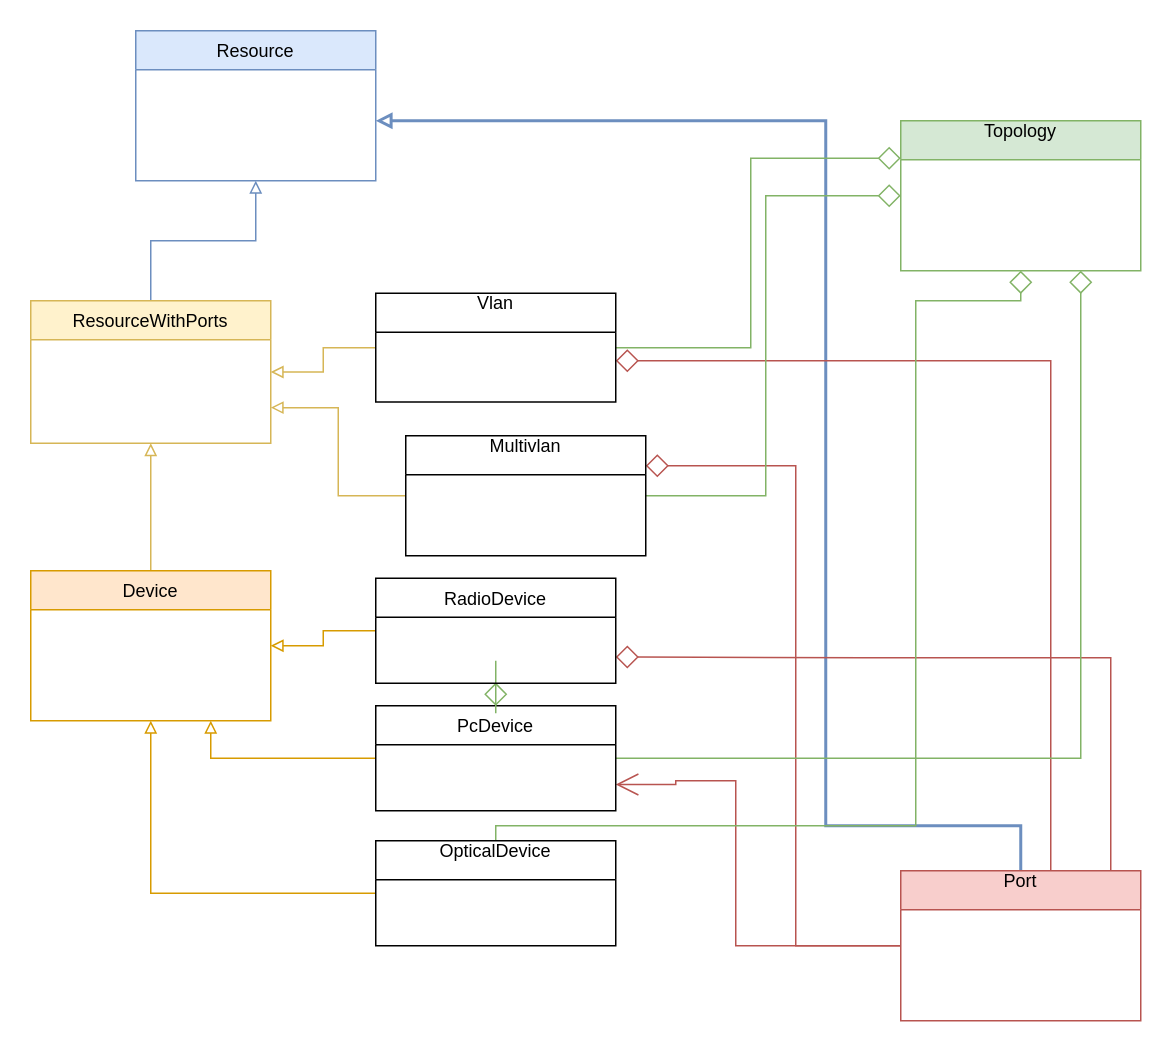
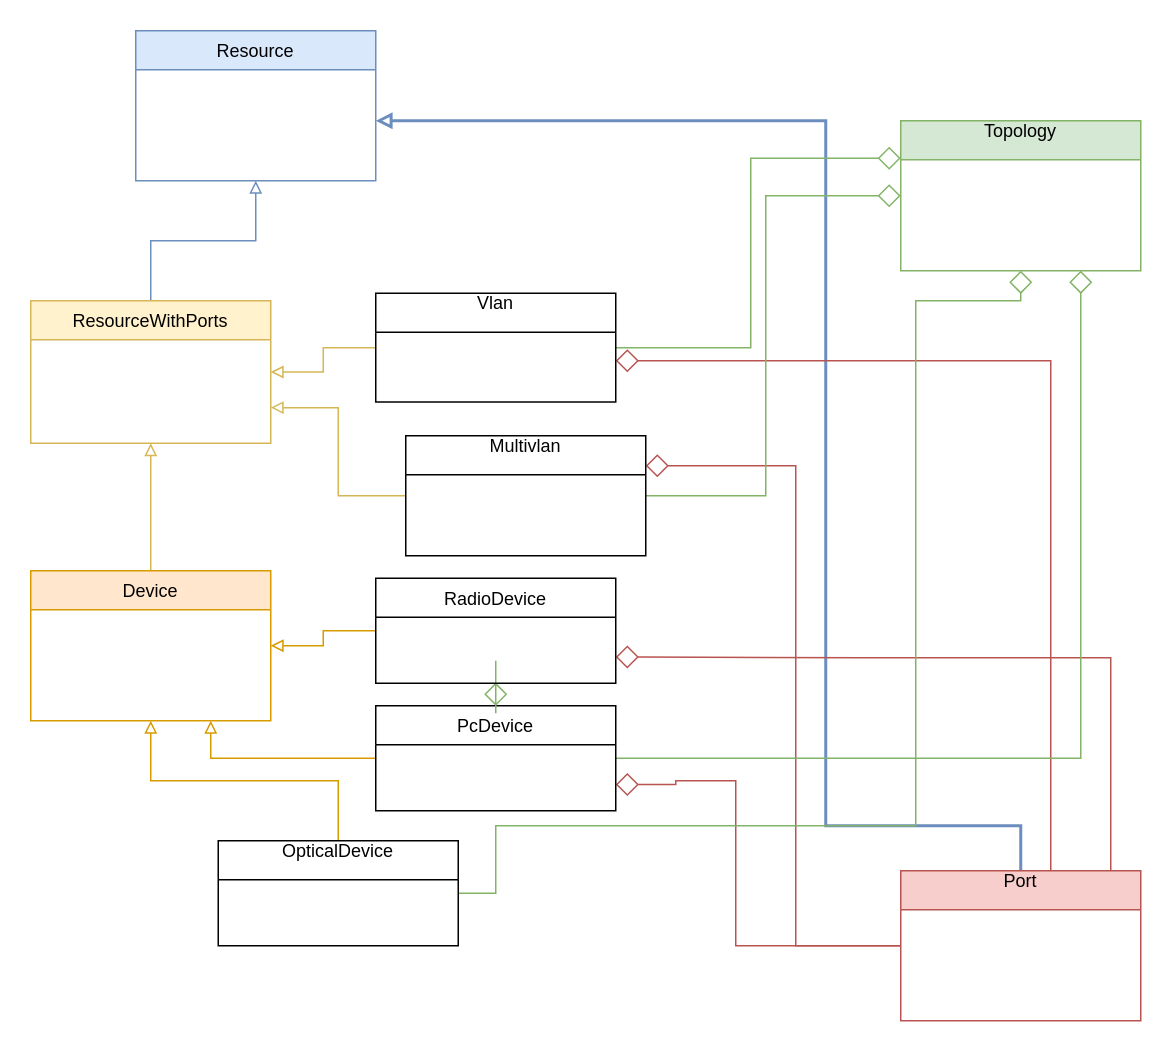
edge "Port" -> "PcDevice": arrowhead open -> diamond
node "OpticalDevice": moved (496, 893) -> (338, 893)
